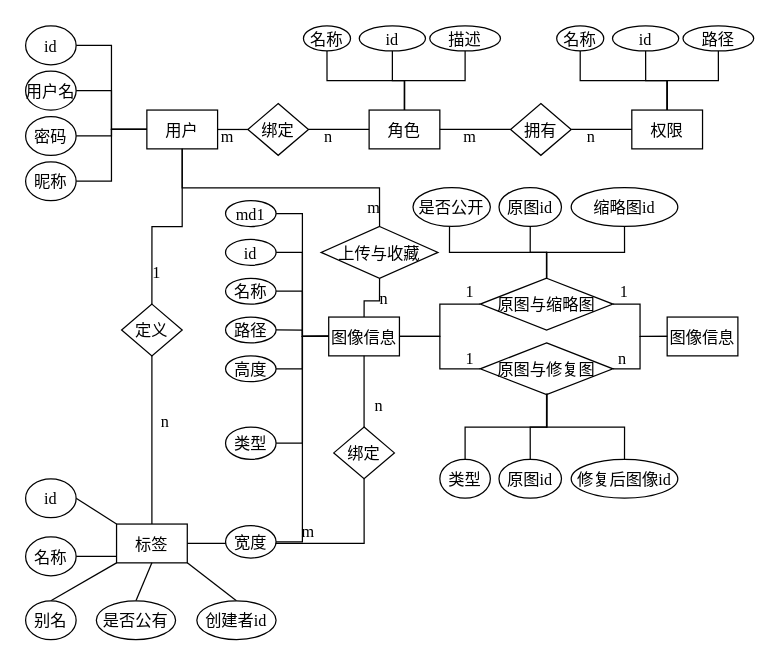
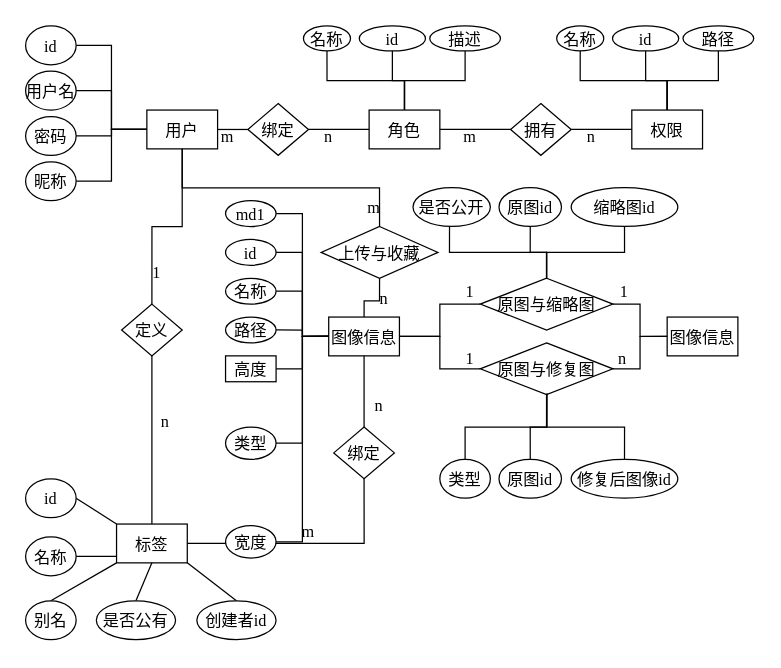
node "高度": shape ellipse -> rectangle
